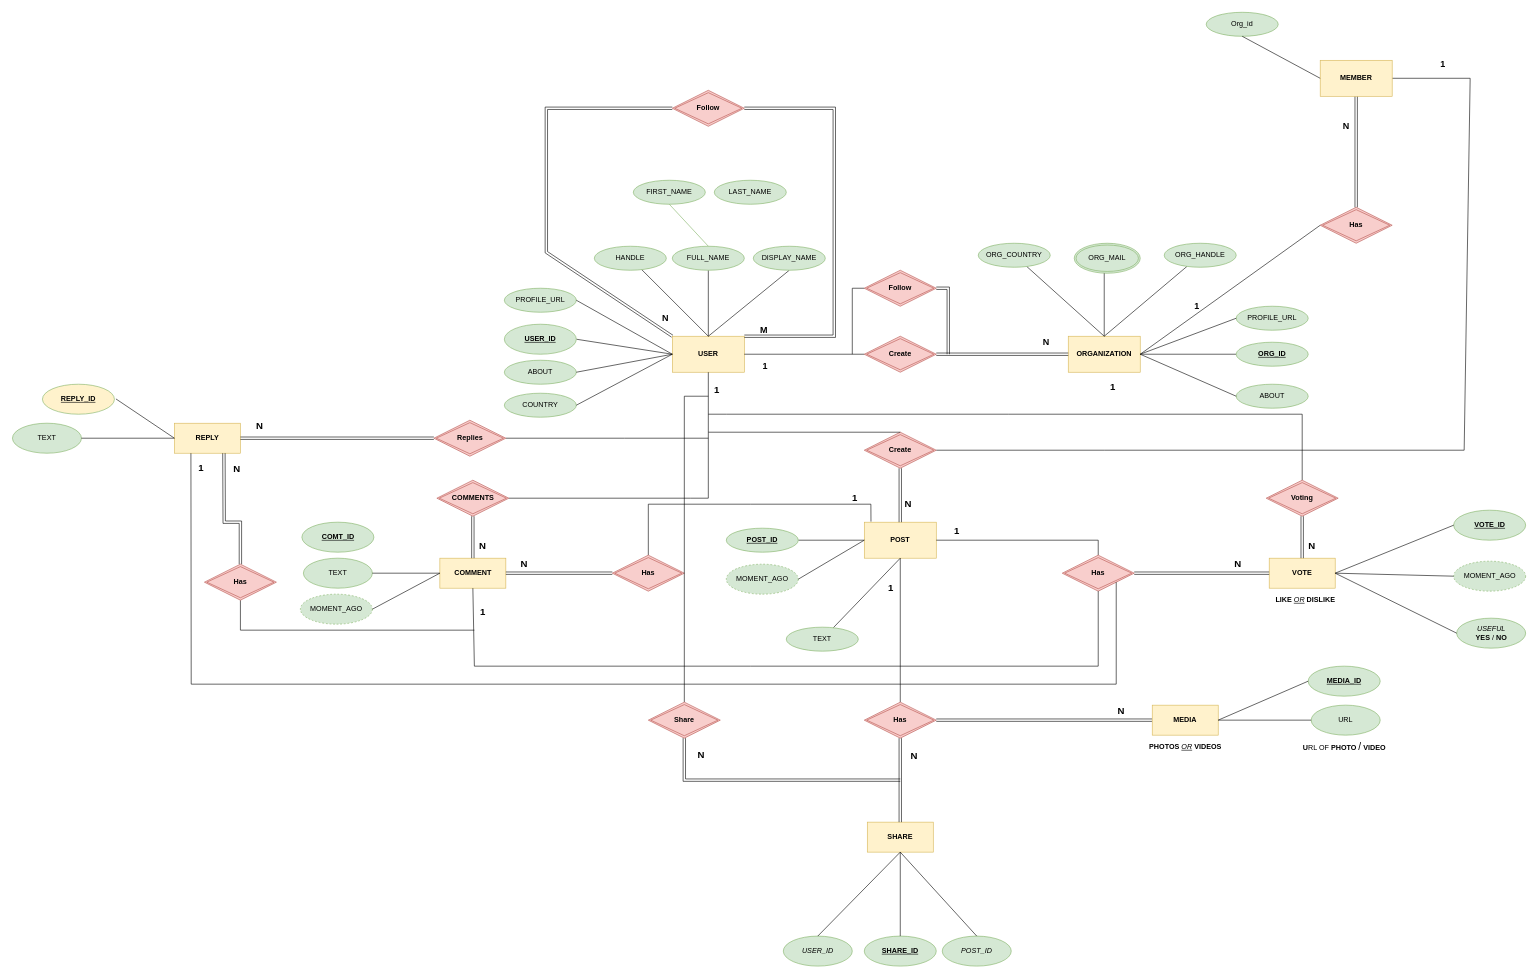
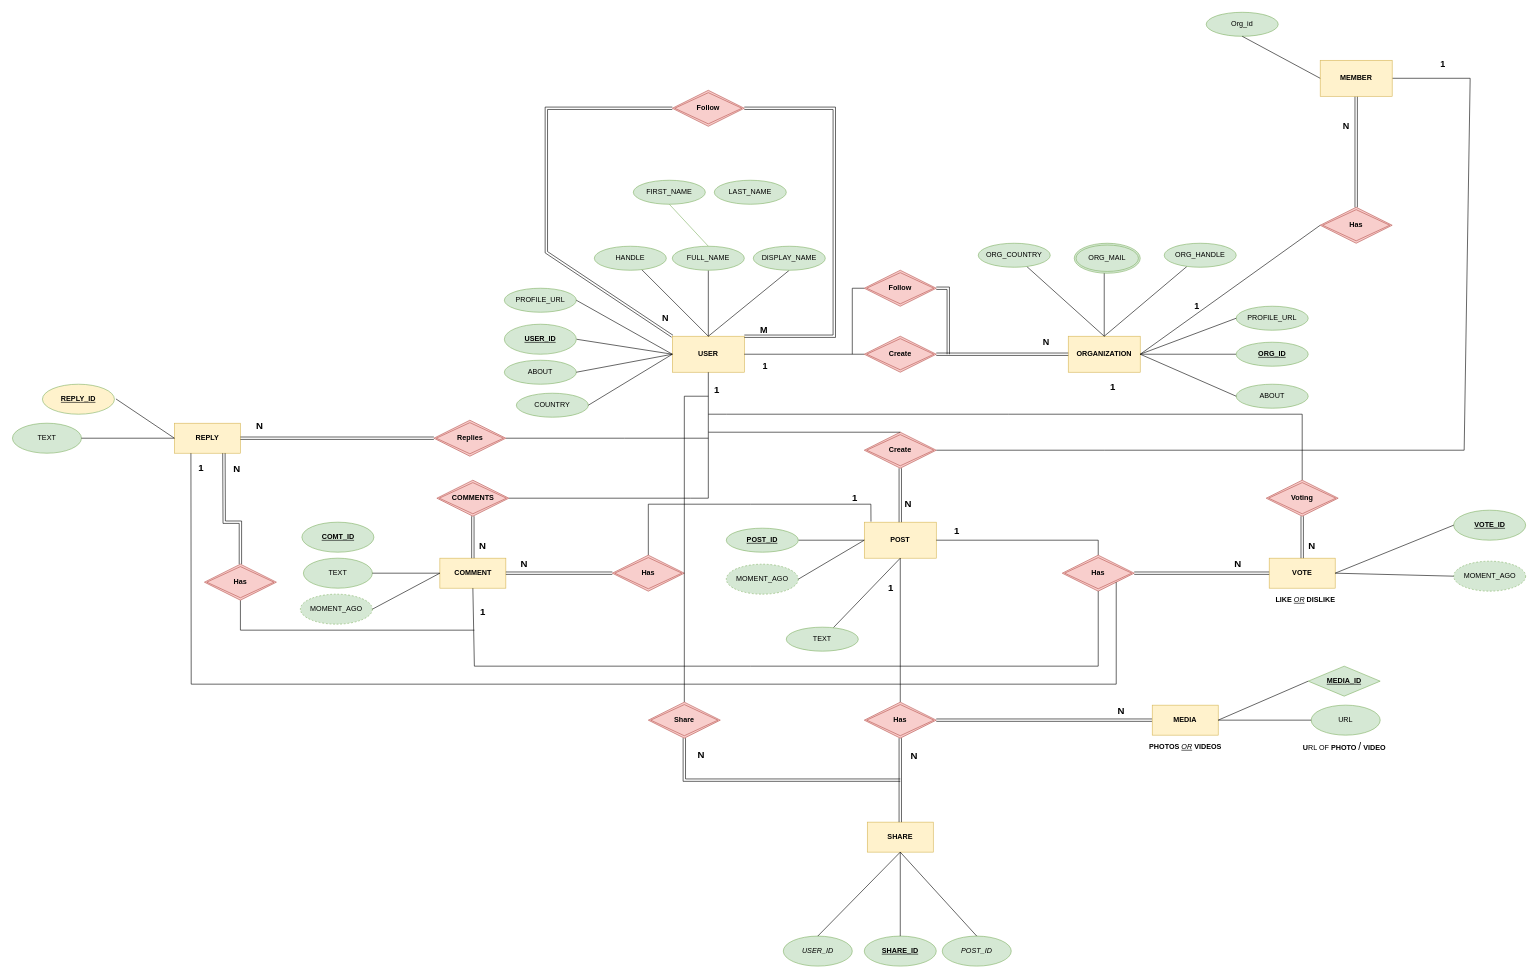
node "COUNTRY": moved (540, 405) -> (552, 405)
edge "VOTE" -- "USEFUL YES / NO": removed
node "USEFUL YES / NO": removed
node "MEDIA_ID": shape ellipse -> diamond
